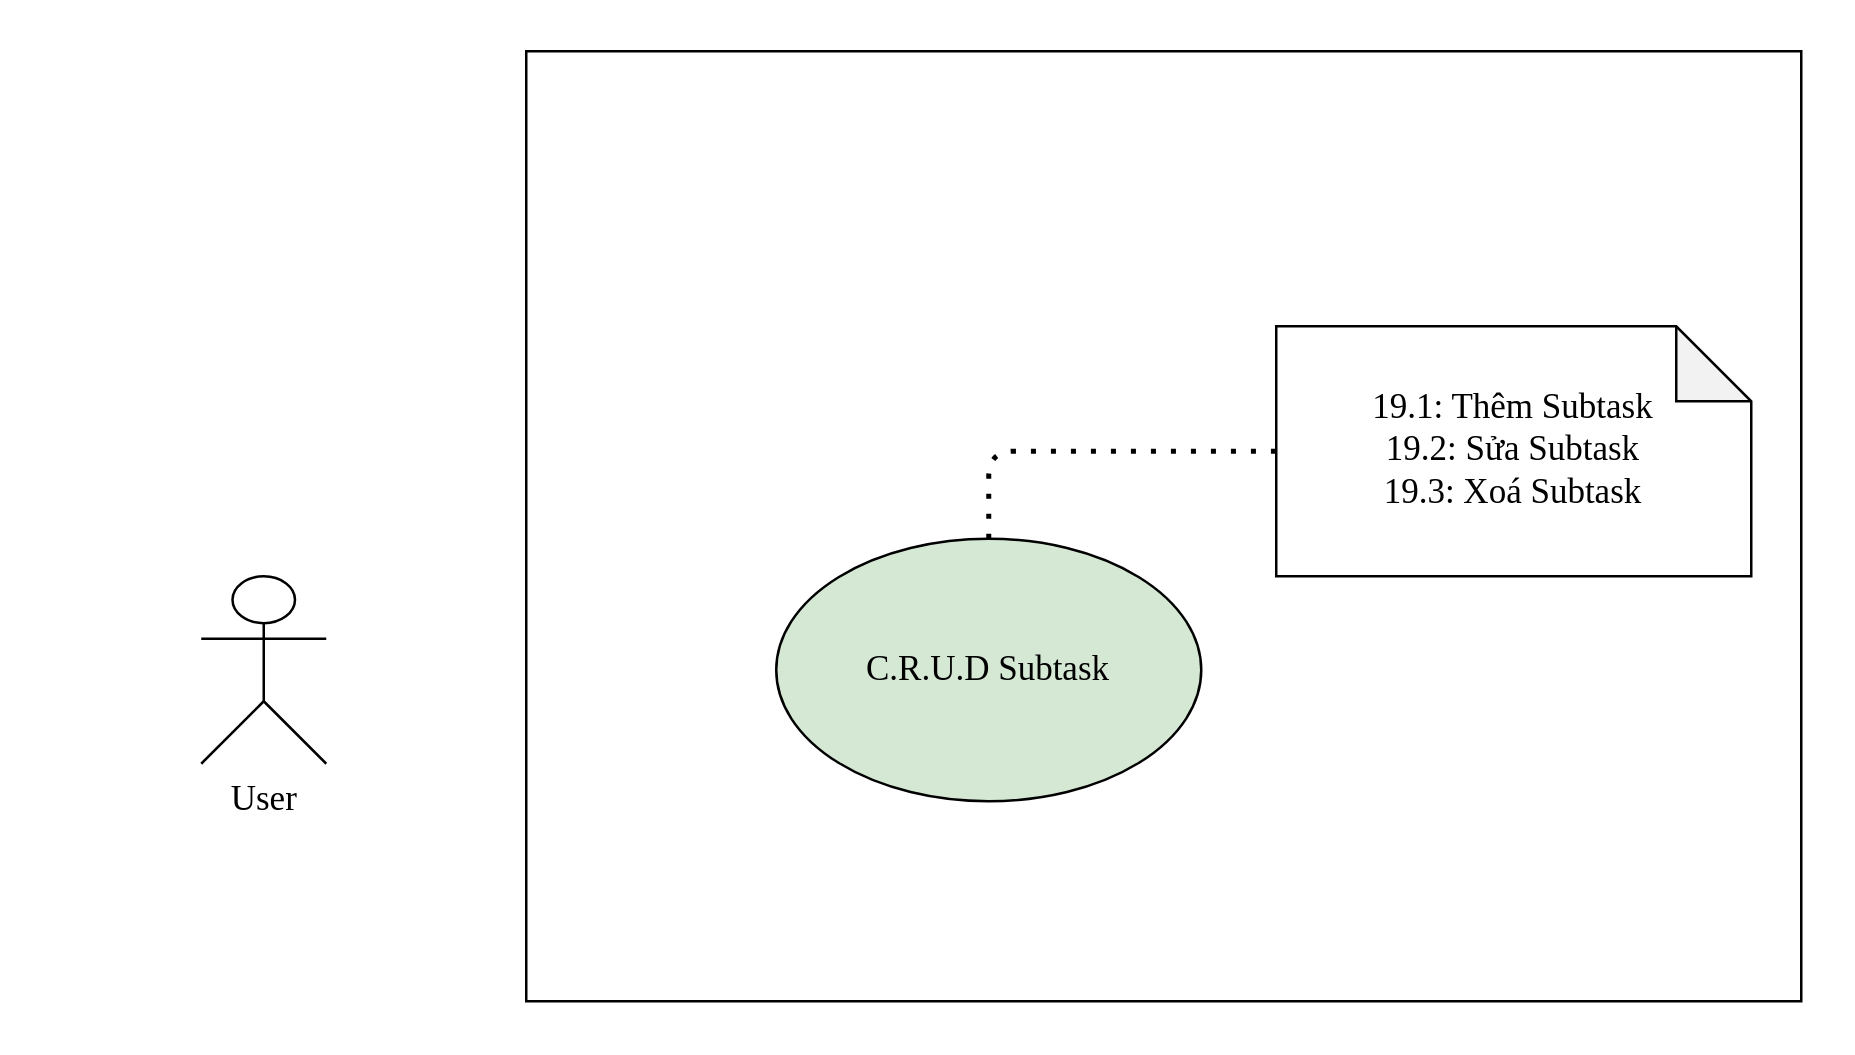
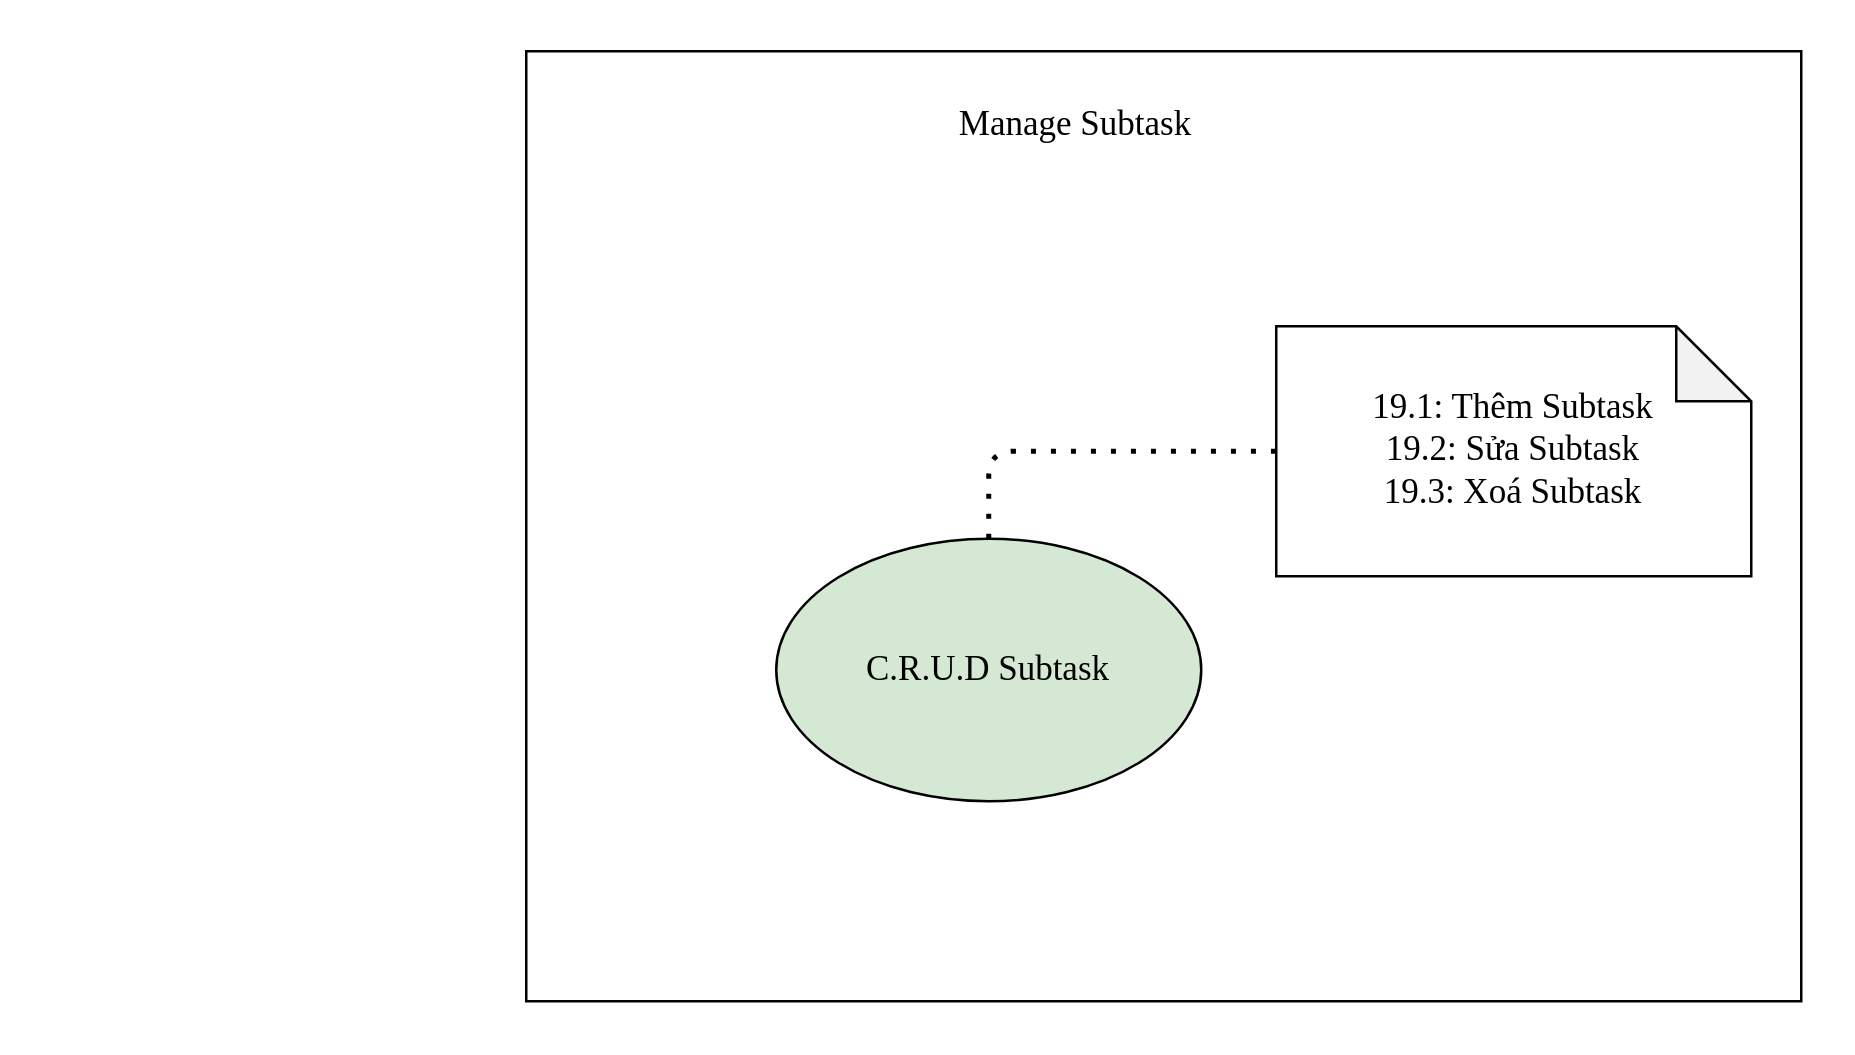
node "Manage Subtask": added
node "User": removed
